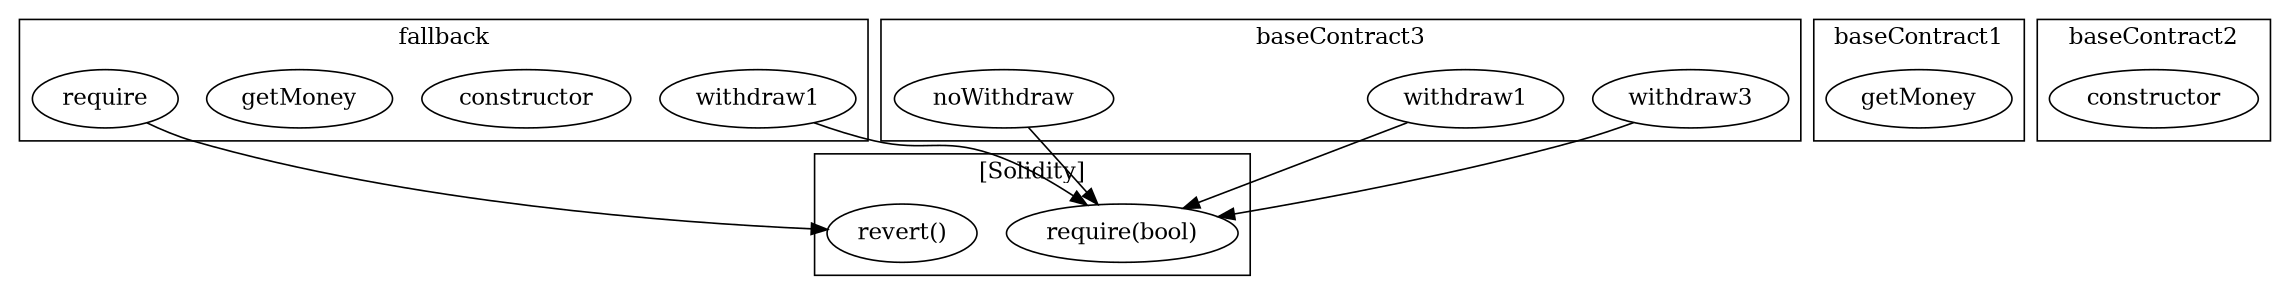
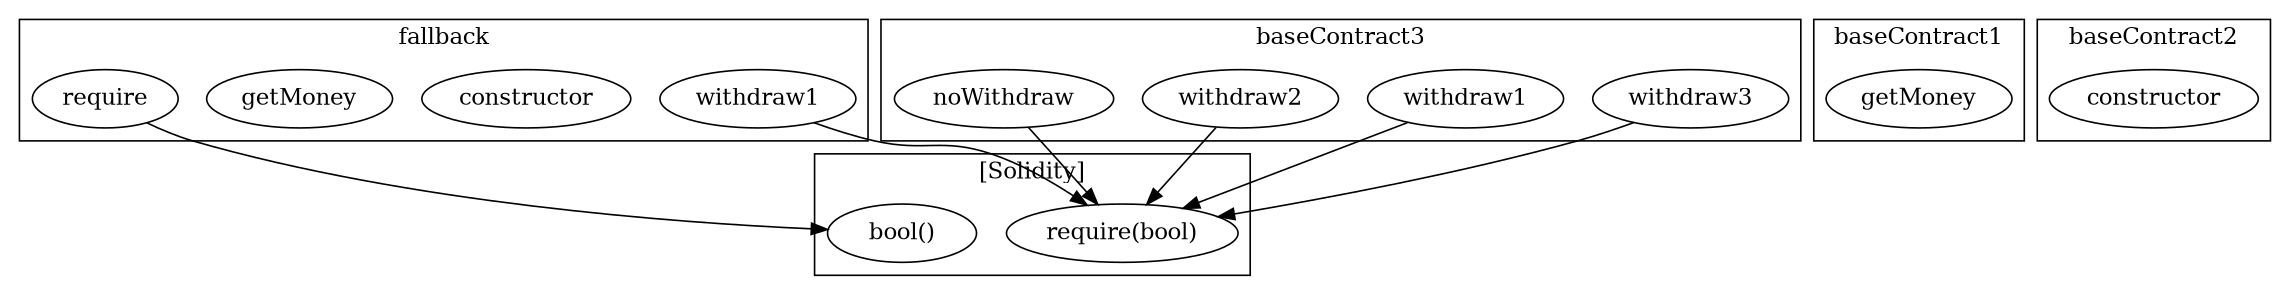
node "withdraw2": added
node "revert()": label "revert()" -> "bool()"
